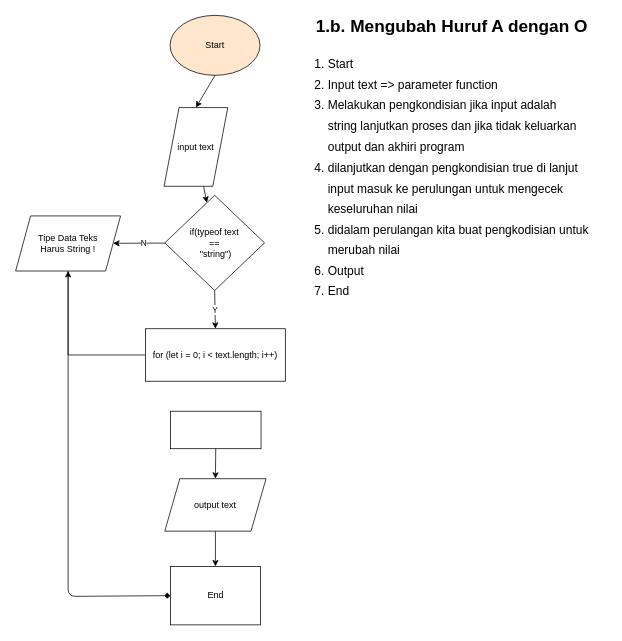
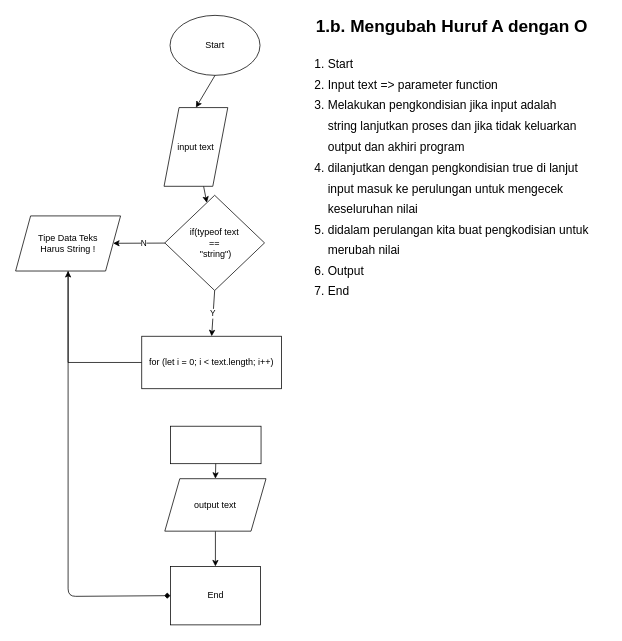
node "Start": fillcolor #ffe6cc -> #ffffff
node "for (let i = 0; i < text.length; i++)": moved (215, 355) -> (212, 363)
node "if (text[i] == 'a')": moved (216, 430) -> (216, 445)
